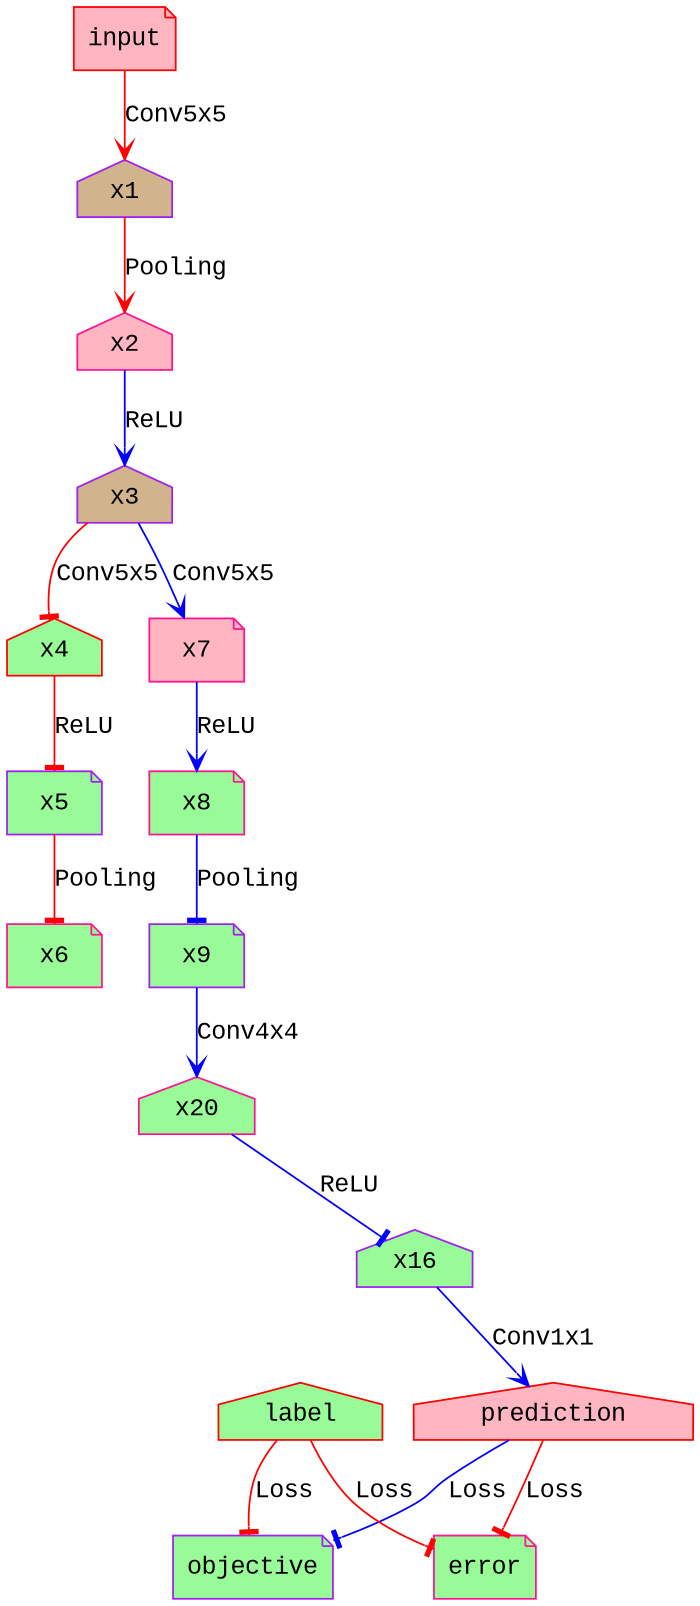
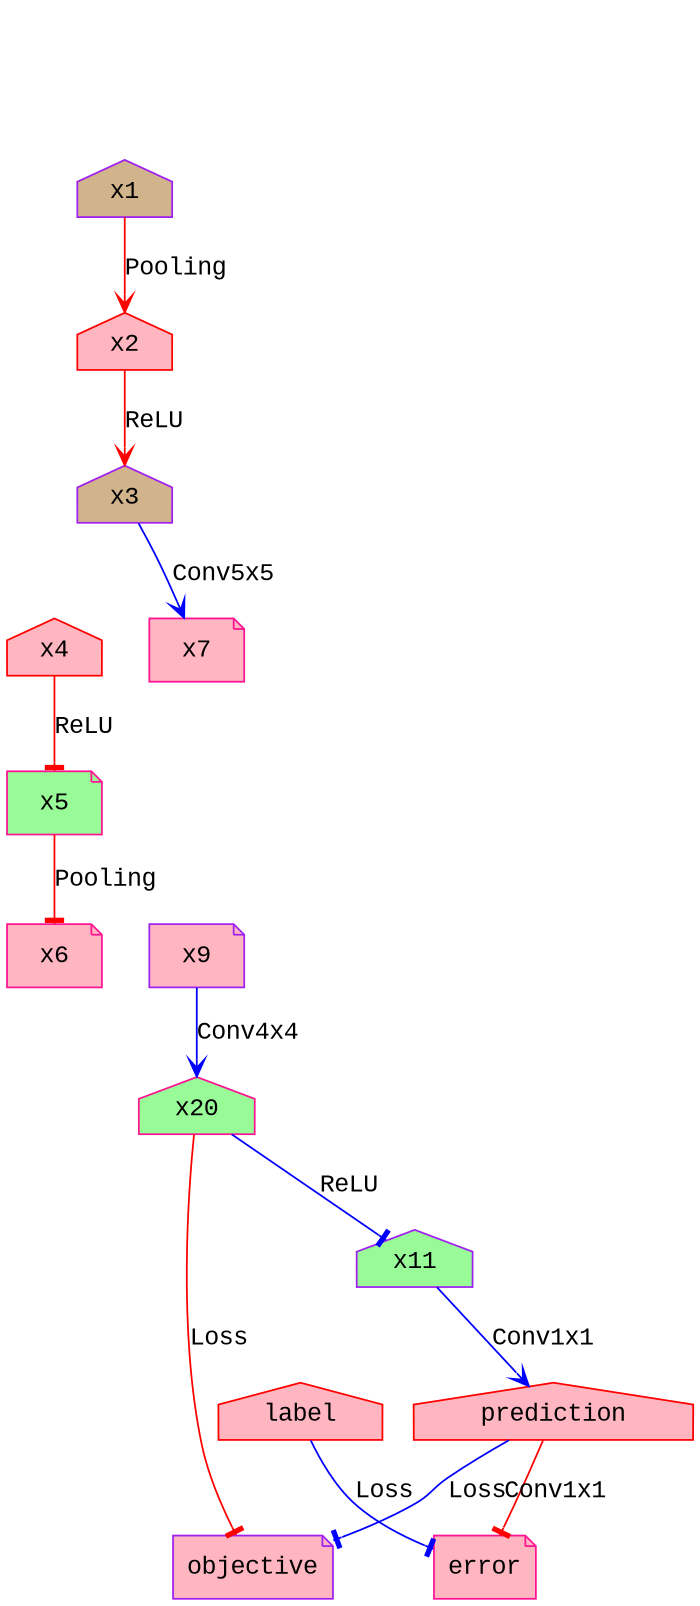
node "input": removed
node "x2": color deeppink -> red
edge "x2" -> "x3": color blue -> red
edge "x3" -> "x4": removed, label "Conv5x5"
node "x4": fillcolor palegreen -> lightpink
node "x5": color purple -> deeppink
node "x8": removed
node "x6": fillcolor palegreen -> lightpink
node "x9": fillcolor palegreen -> lightpink
node "x16": label "x16" -> "x11"
node "label": fillcolor palegreen -> lightpink
edge "label" -> "objective": now "x20" -> "objective"
edge "prediction" -> "error": label "Loss" -> "Conv1x1"
edge "label" -> "error": color red -> blue
node "objective": fillcolor palegreen -> lightpink
node "error": fillcolor palegreen -> lightpink
